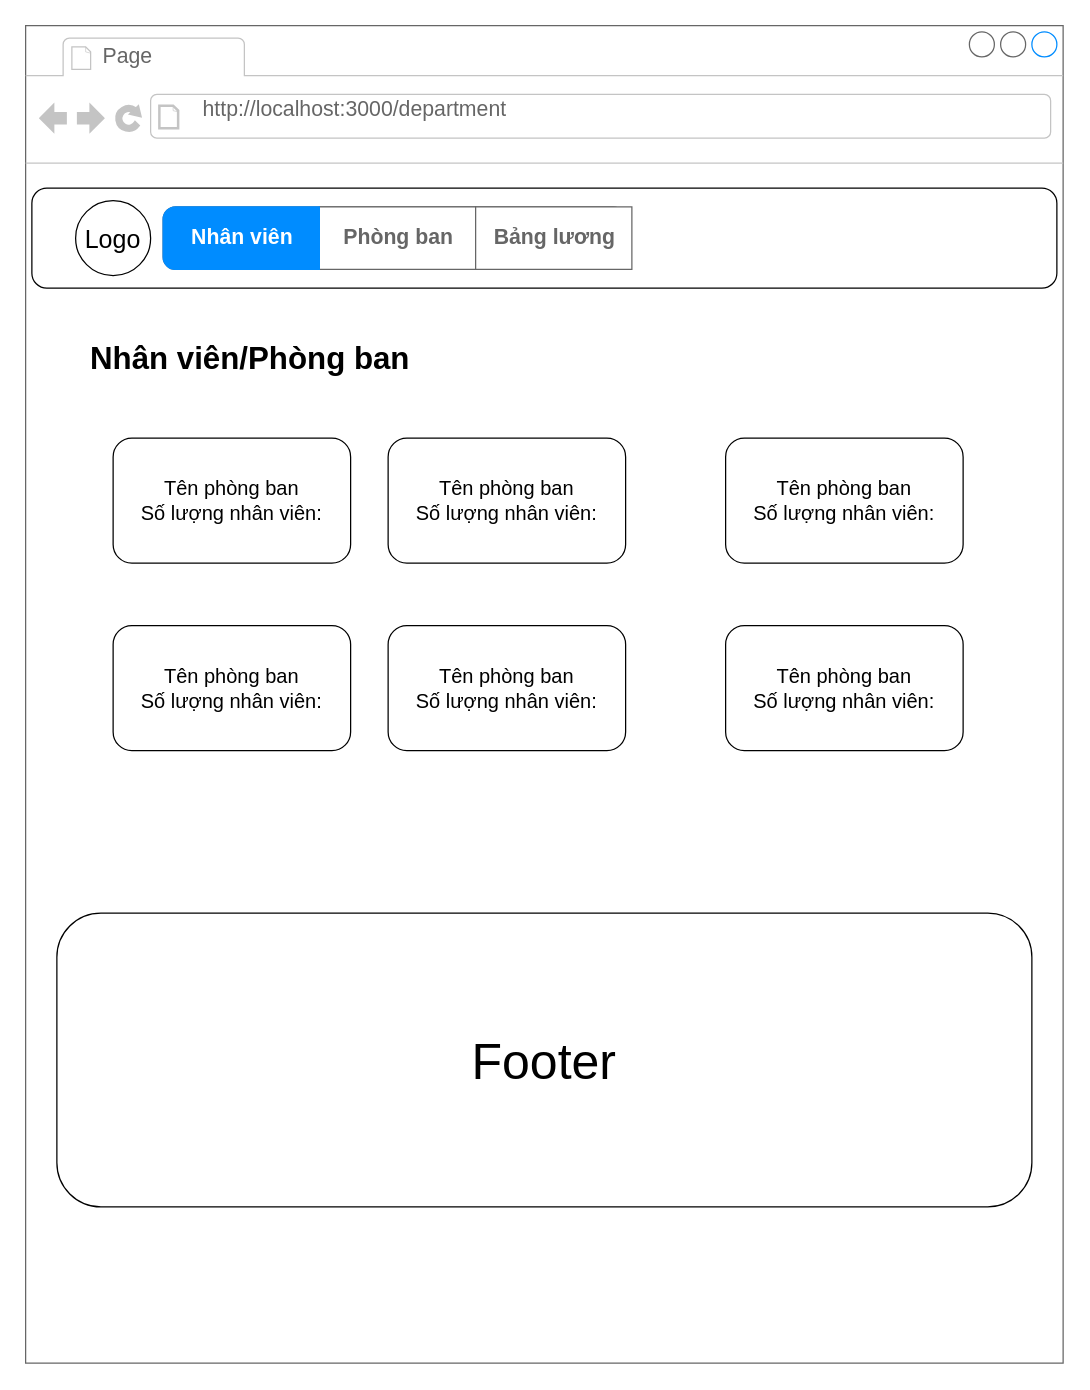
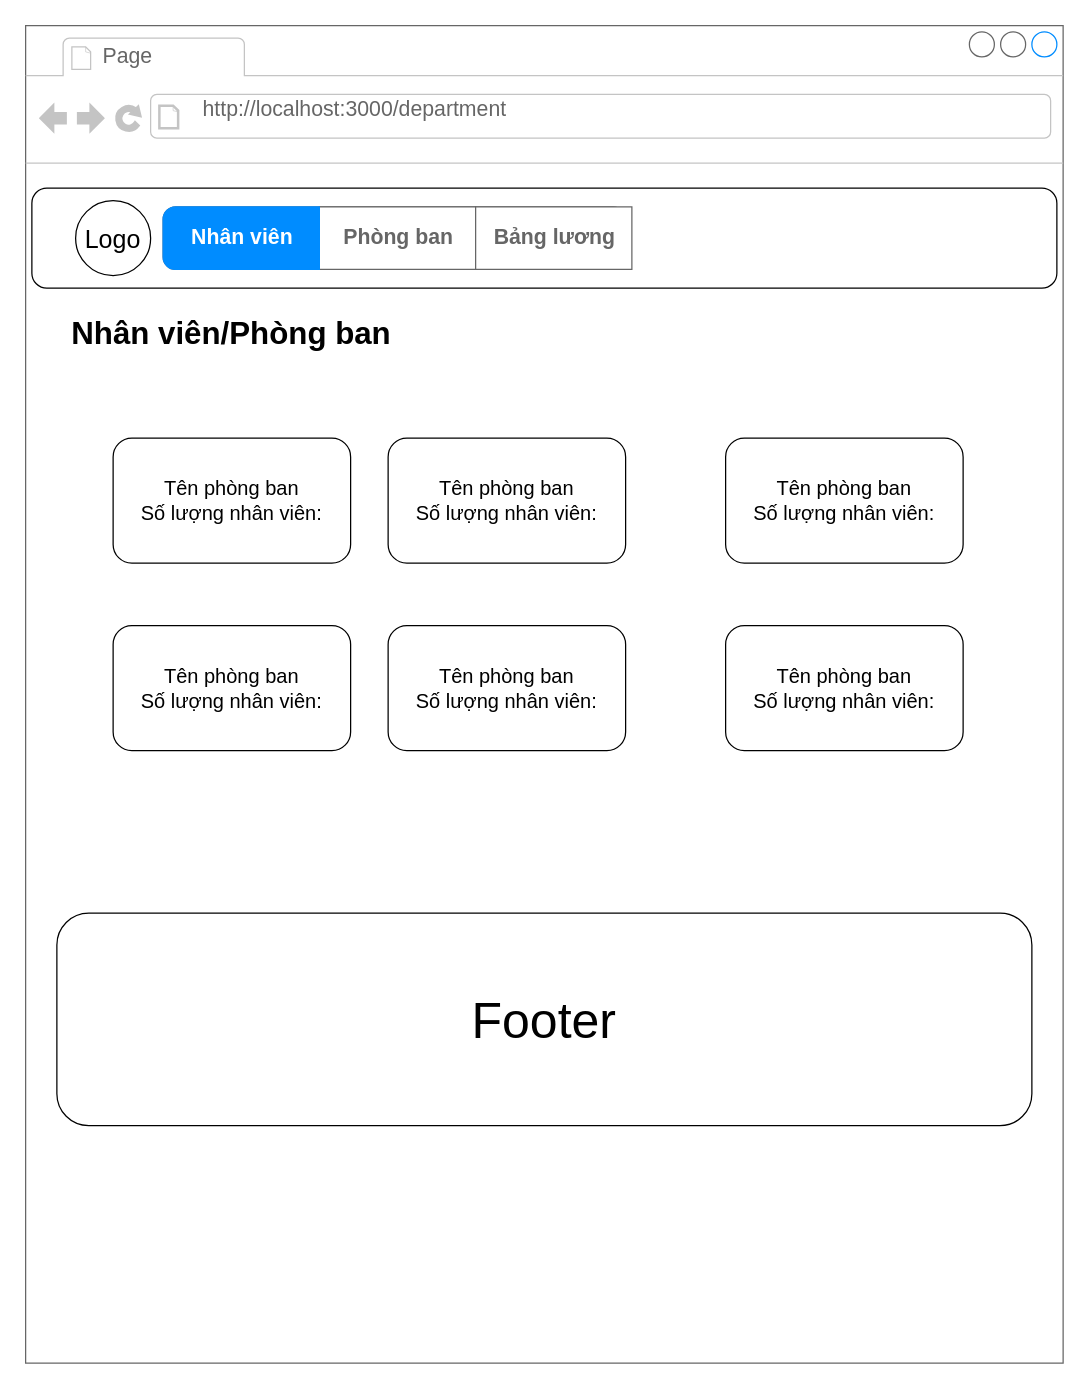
node "Nhân viên/Phòng ban": moved (282, 357) -> (263, 332)
node "Footer": size 975x294 -> 975x213
